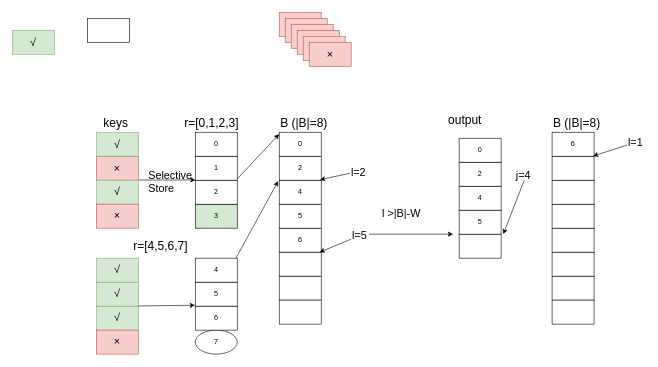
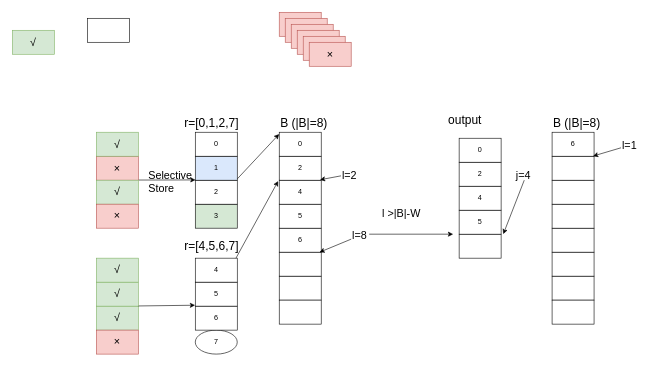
node "keys": removed
node "r=[0,1,2,3]": label "r=[0,1,2,3]" -> "r=[0,1,2,7]"
node "l=1": moved (639, 141) -> (633, 144)
node "1": fillcolor #ffffff -> #dae8fc
node "l=2": moved (362, 171) -> (353, 174)
node "l=5": label "l=5" -> "l=8"
node "r=[4,5,6,7]": moved (165, 243) -> (216, 243)
